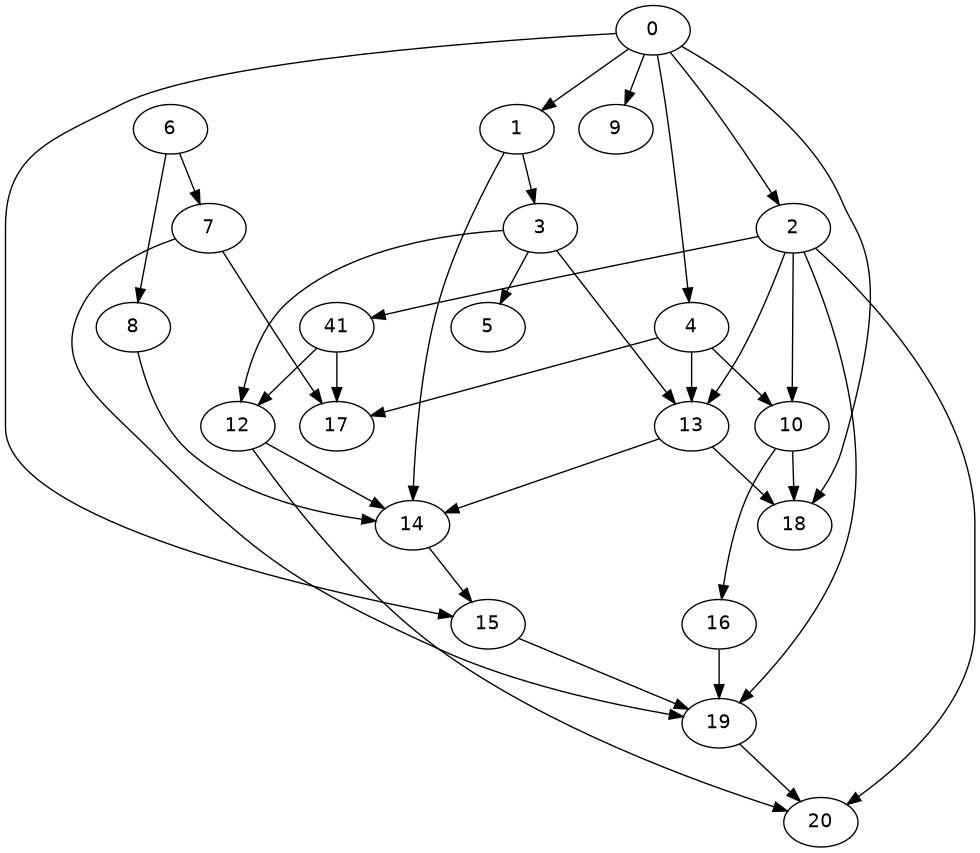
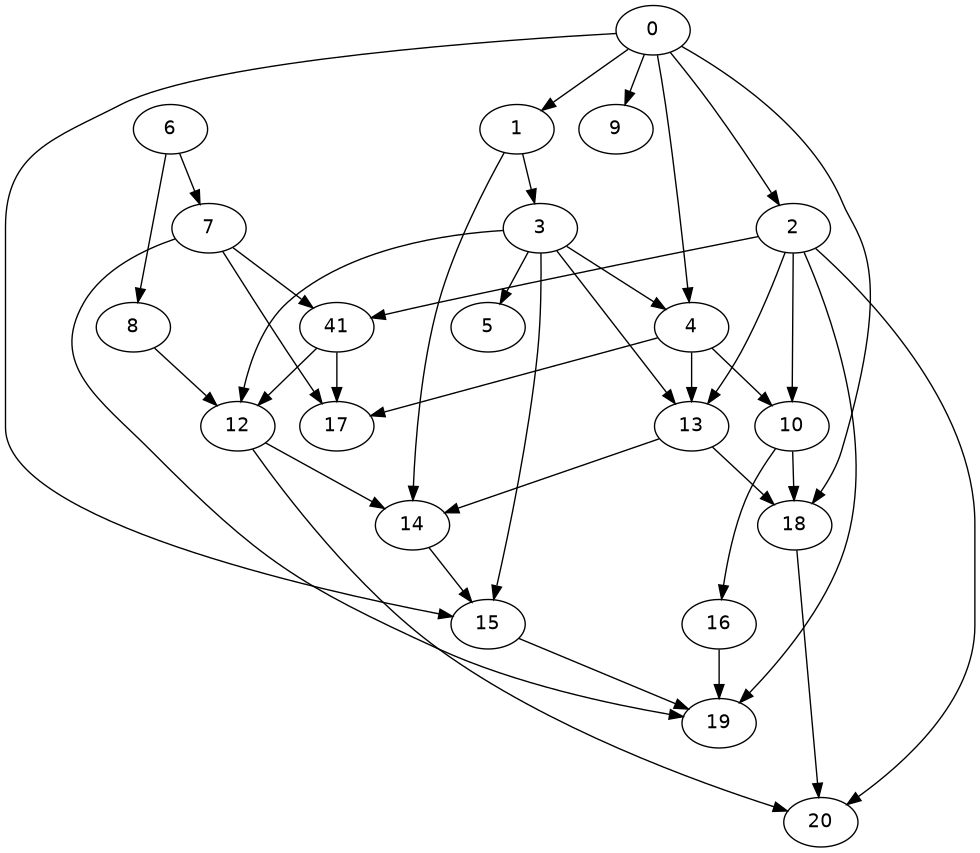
edge "7" -> "41": added
edge "3" -> "4": added
edge "3" -> "15": added
edge "8" -> "14": now "8" -> "12"
edge "19" -> "20": now "18" -> "20"
